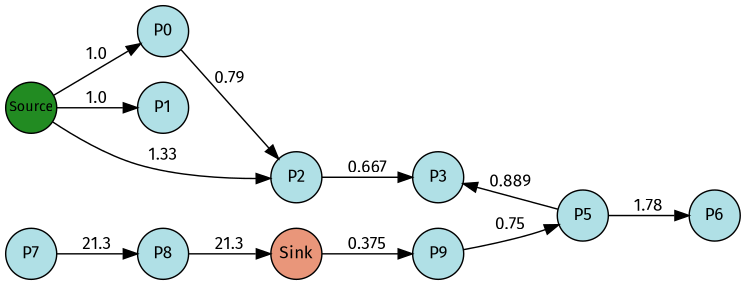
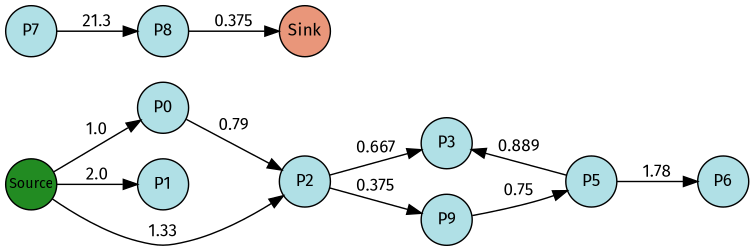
edge "Source" -> "P1": label "1.0" -> "2.0"
edge "P8" -> "Sink": label "21.3" -> "0.375"
edge "Sink" -> "P9": now "P2" -> "P9"
